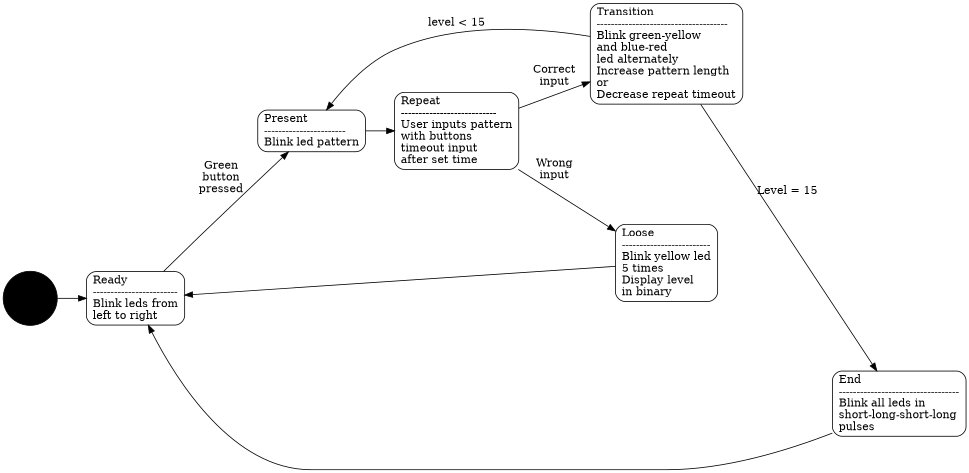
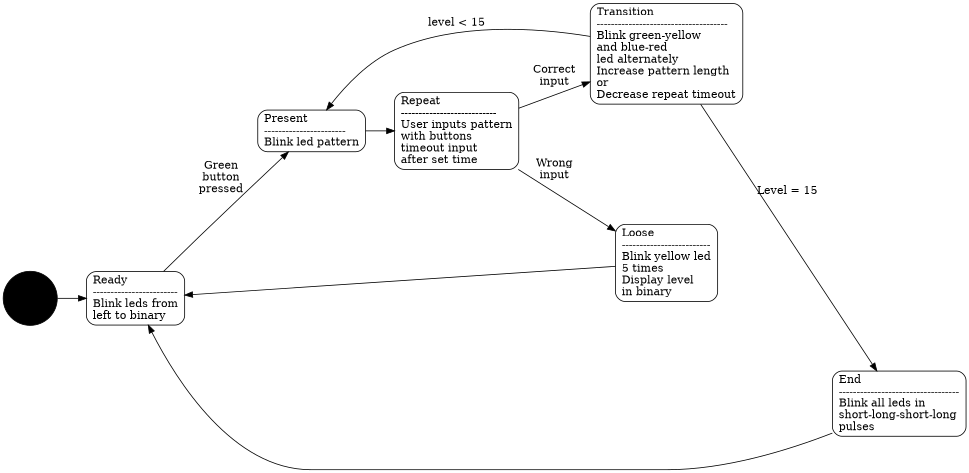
node "Ready ------------------------ Blink leds from left to right": label "Ready ------------------------ Blink leds from left to right" -> "Ready ------------------------ Blink leds from left to binary"
